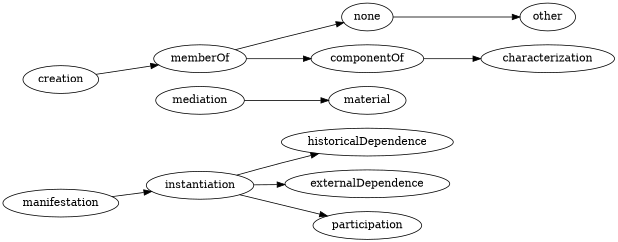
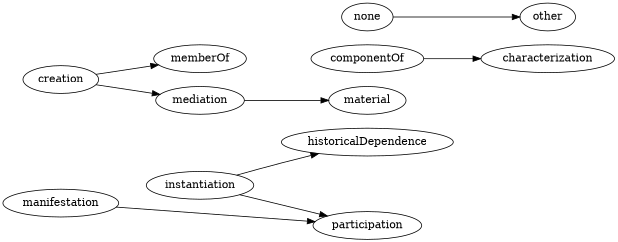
edge "memberOf" -> "none": removed
edge "memberOf" -> "componentOf": removed
edge "creation" -> "mediation": added
node "externalDependence": removed
edge "manifestation" -> "instantiation": now "manifestation" -> "participation"
